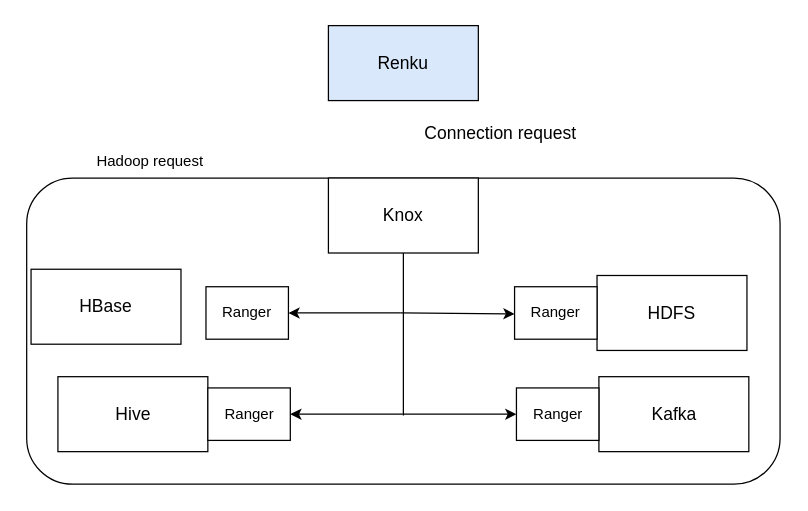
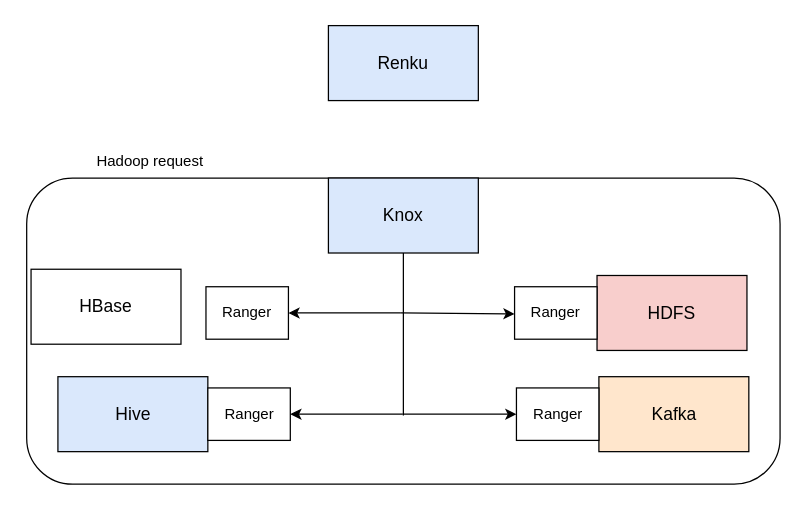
node "Connection request": removed
node "Knox": fillcolor #ffffff -> #dae8fc
node "HDFS": fillcolor #ffffff -> #f8cecc
node "Hive": fillcolor #ffffff -> #dae8fc
node "Kafka": fillcolor #ffffff -> #ffe6cc
